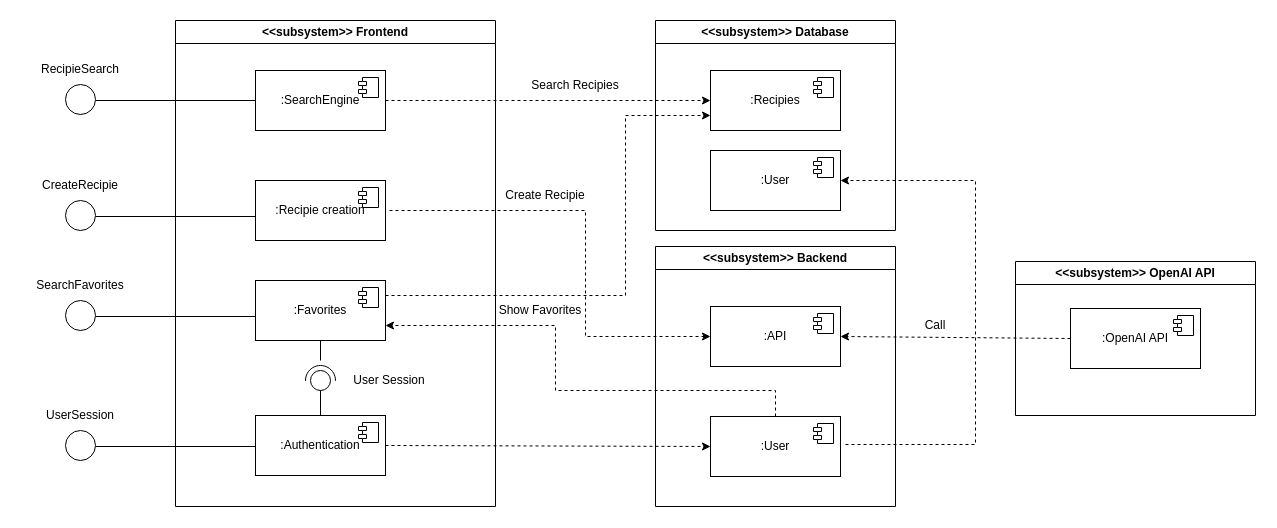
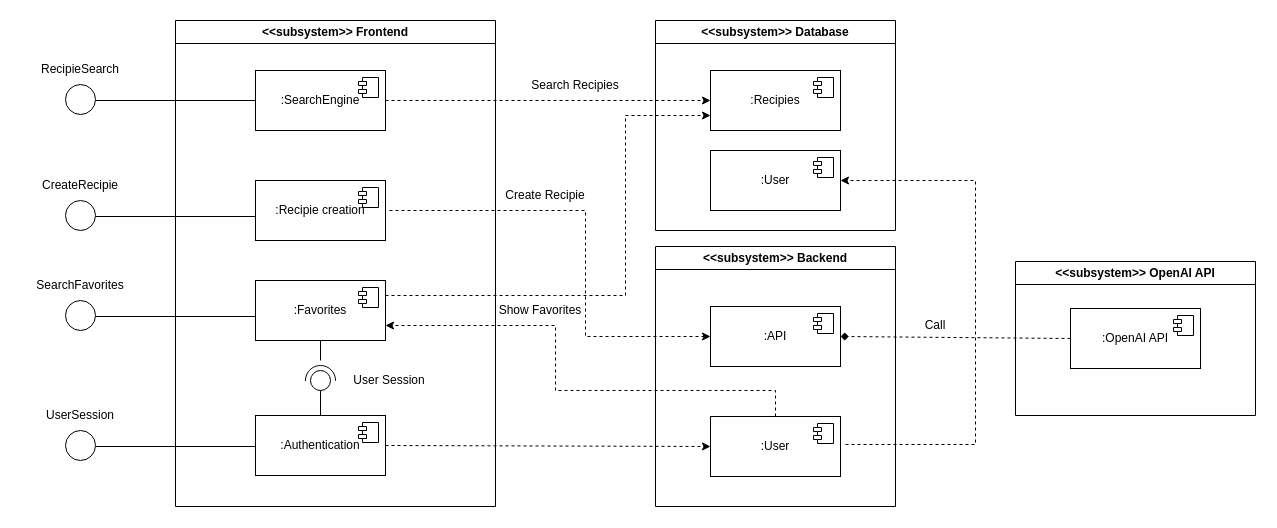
edge ":OpenAI API" -> ":API": arrowhead classic -> diamond
